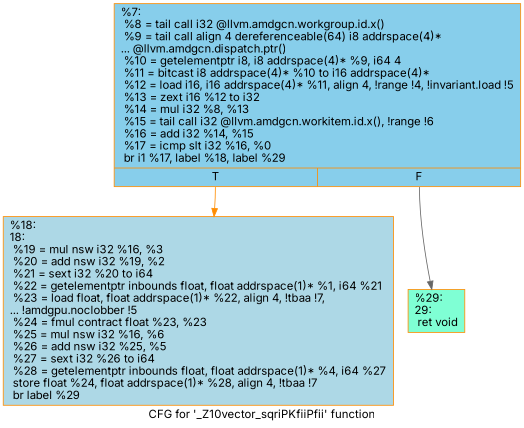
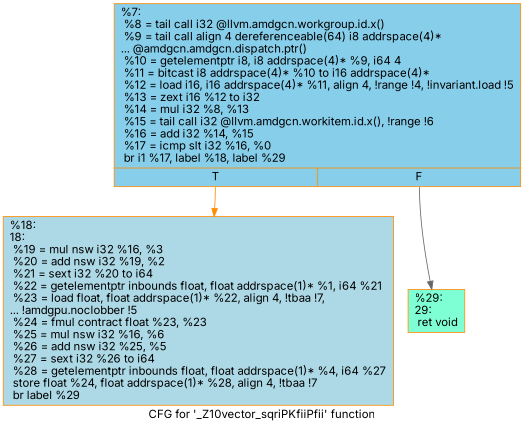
node "%7:": text "... @llvm.amdgcn.dispatch.ptr()" -> "... @amdgcn.amdgcn.dispatch.ptr()"
